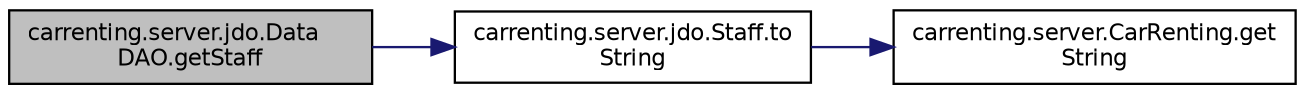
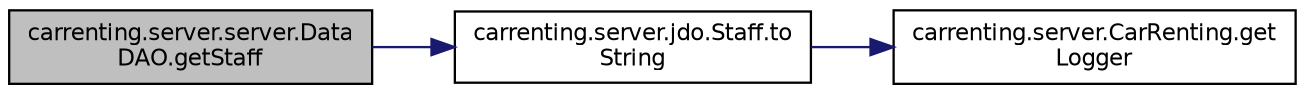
node "carrenting.server.jdo.Data DAO.getStaff": label "carrenting.server.jdo.Data DAO.getStaff" -> "carrenting.server.server.Data DAO.getStaff"
node "carrenting.server.CarRenting.get String": label "carrenting.server.CarRenting.get String" -> "carrenting.server.CarRenting.get Logger"
